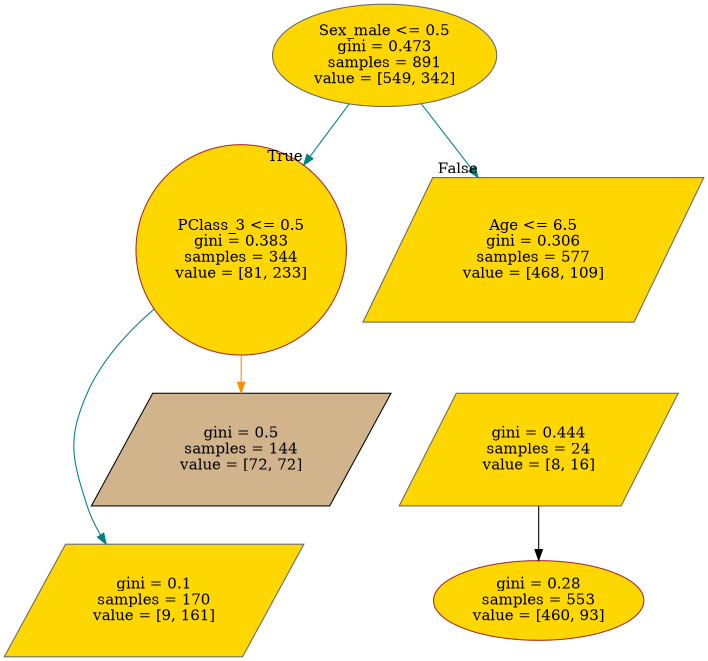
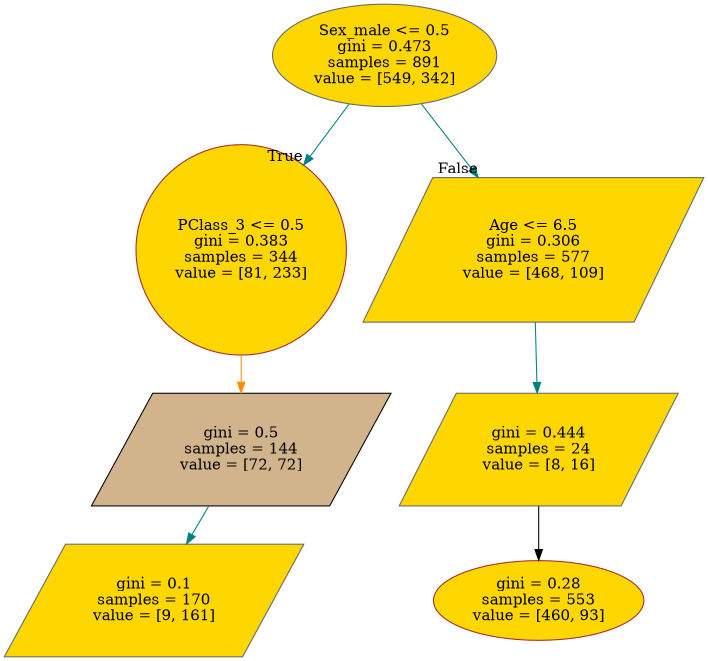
edge "Age <= 6.5 gini = 0.306 samples = 577 value = [468, 109]" -> "gini = 0.444 samples = 24 value = [8, 16]": added
edge "PClass_3 <= 0.5 gini = 0.383 samples = 344 value = [81, 233]" -> "gini = 0.1 samples = 170 value = [9, 161]": now "gini = 0.5 samples = 144 value = [72, 72]" -> "gini = 0.1 samples = 170 value = [9, 161]"
